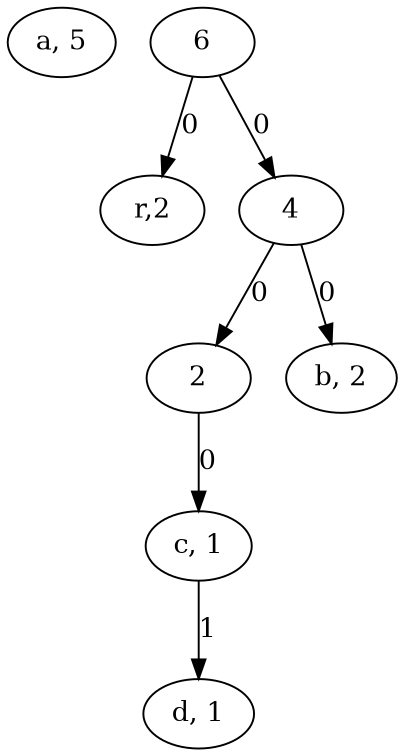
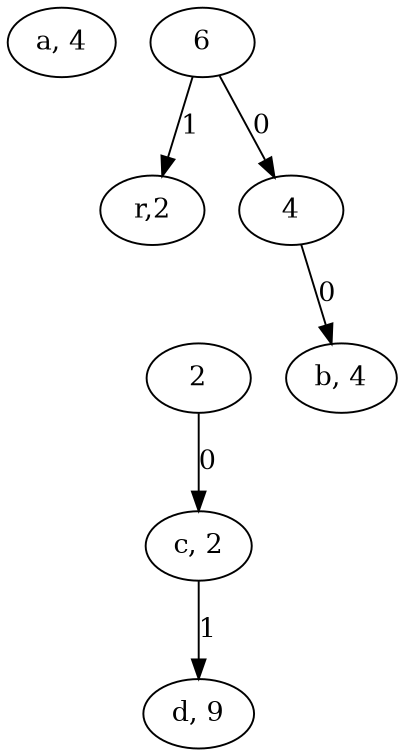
node "a, 5": label "a, 5" -> "a, 4"
edge "6" -> "r,2": label "0" -> "1"
edge "4" -> "2": removed, label "0"
node "b, 2": label "b, 2" -> "b, 4"
node "c, 1": label "c, 1" -> "c, 2"
node "d, 1": label "d, 1" -> "d, 9"
